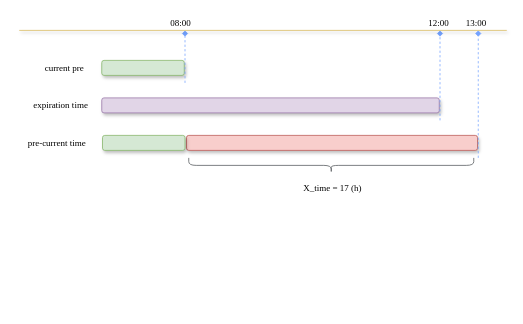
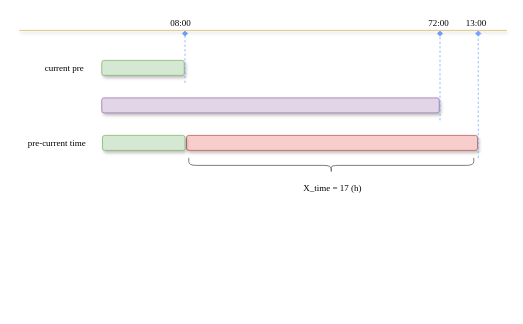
node "12:00": label "12:00" -> "72:00"
node "expiration time": removed
